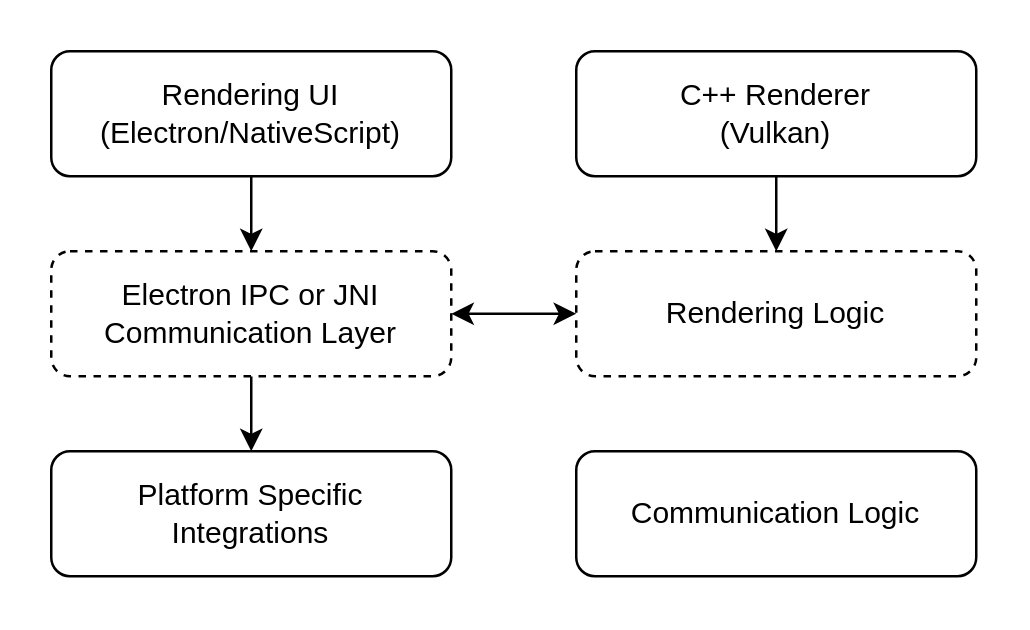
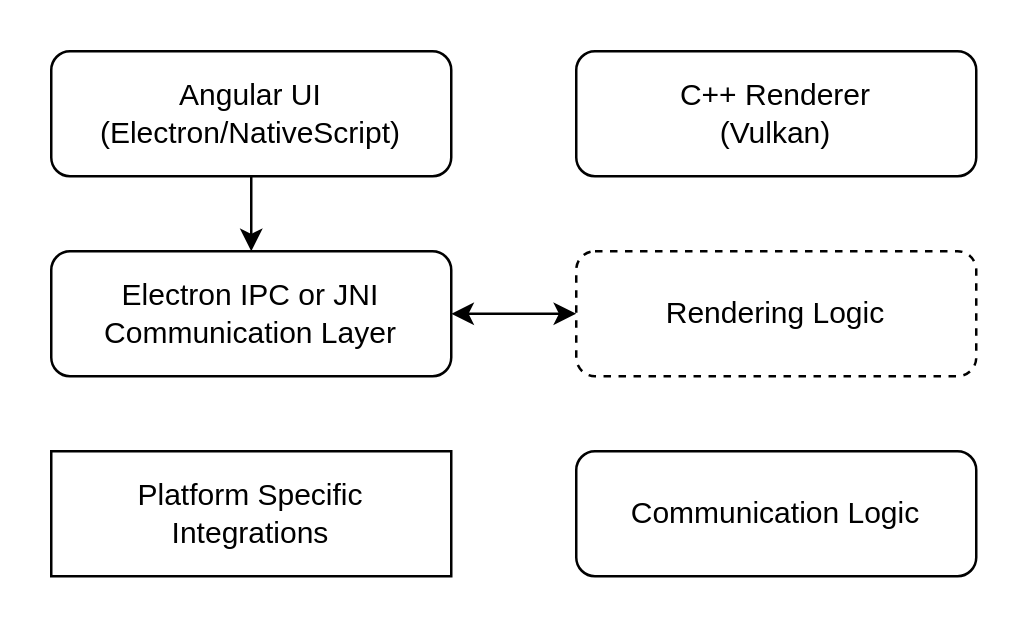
node "Rendering UI (Electron/NativeScript)": label "Rendering UI (Electron/NativeScript)" -> "Angular UI (Electron/NativeScript)"
edge "C++ Renderer (Vulkan)" -> "Rendering Logic": removed
node "Electron IPC or JNI Communication Layer": style dashed -> solid
edge "Electron IPC or JNI Communication Layer" -> "Platform Specific Integrations": removed
node "Platform Specific Integrations": shape rounded rectangle -> rectangle
